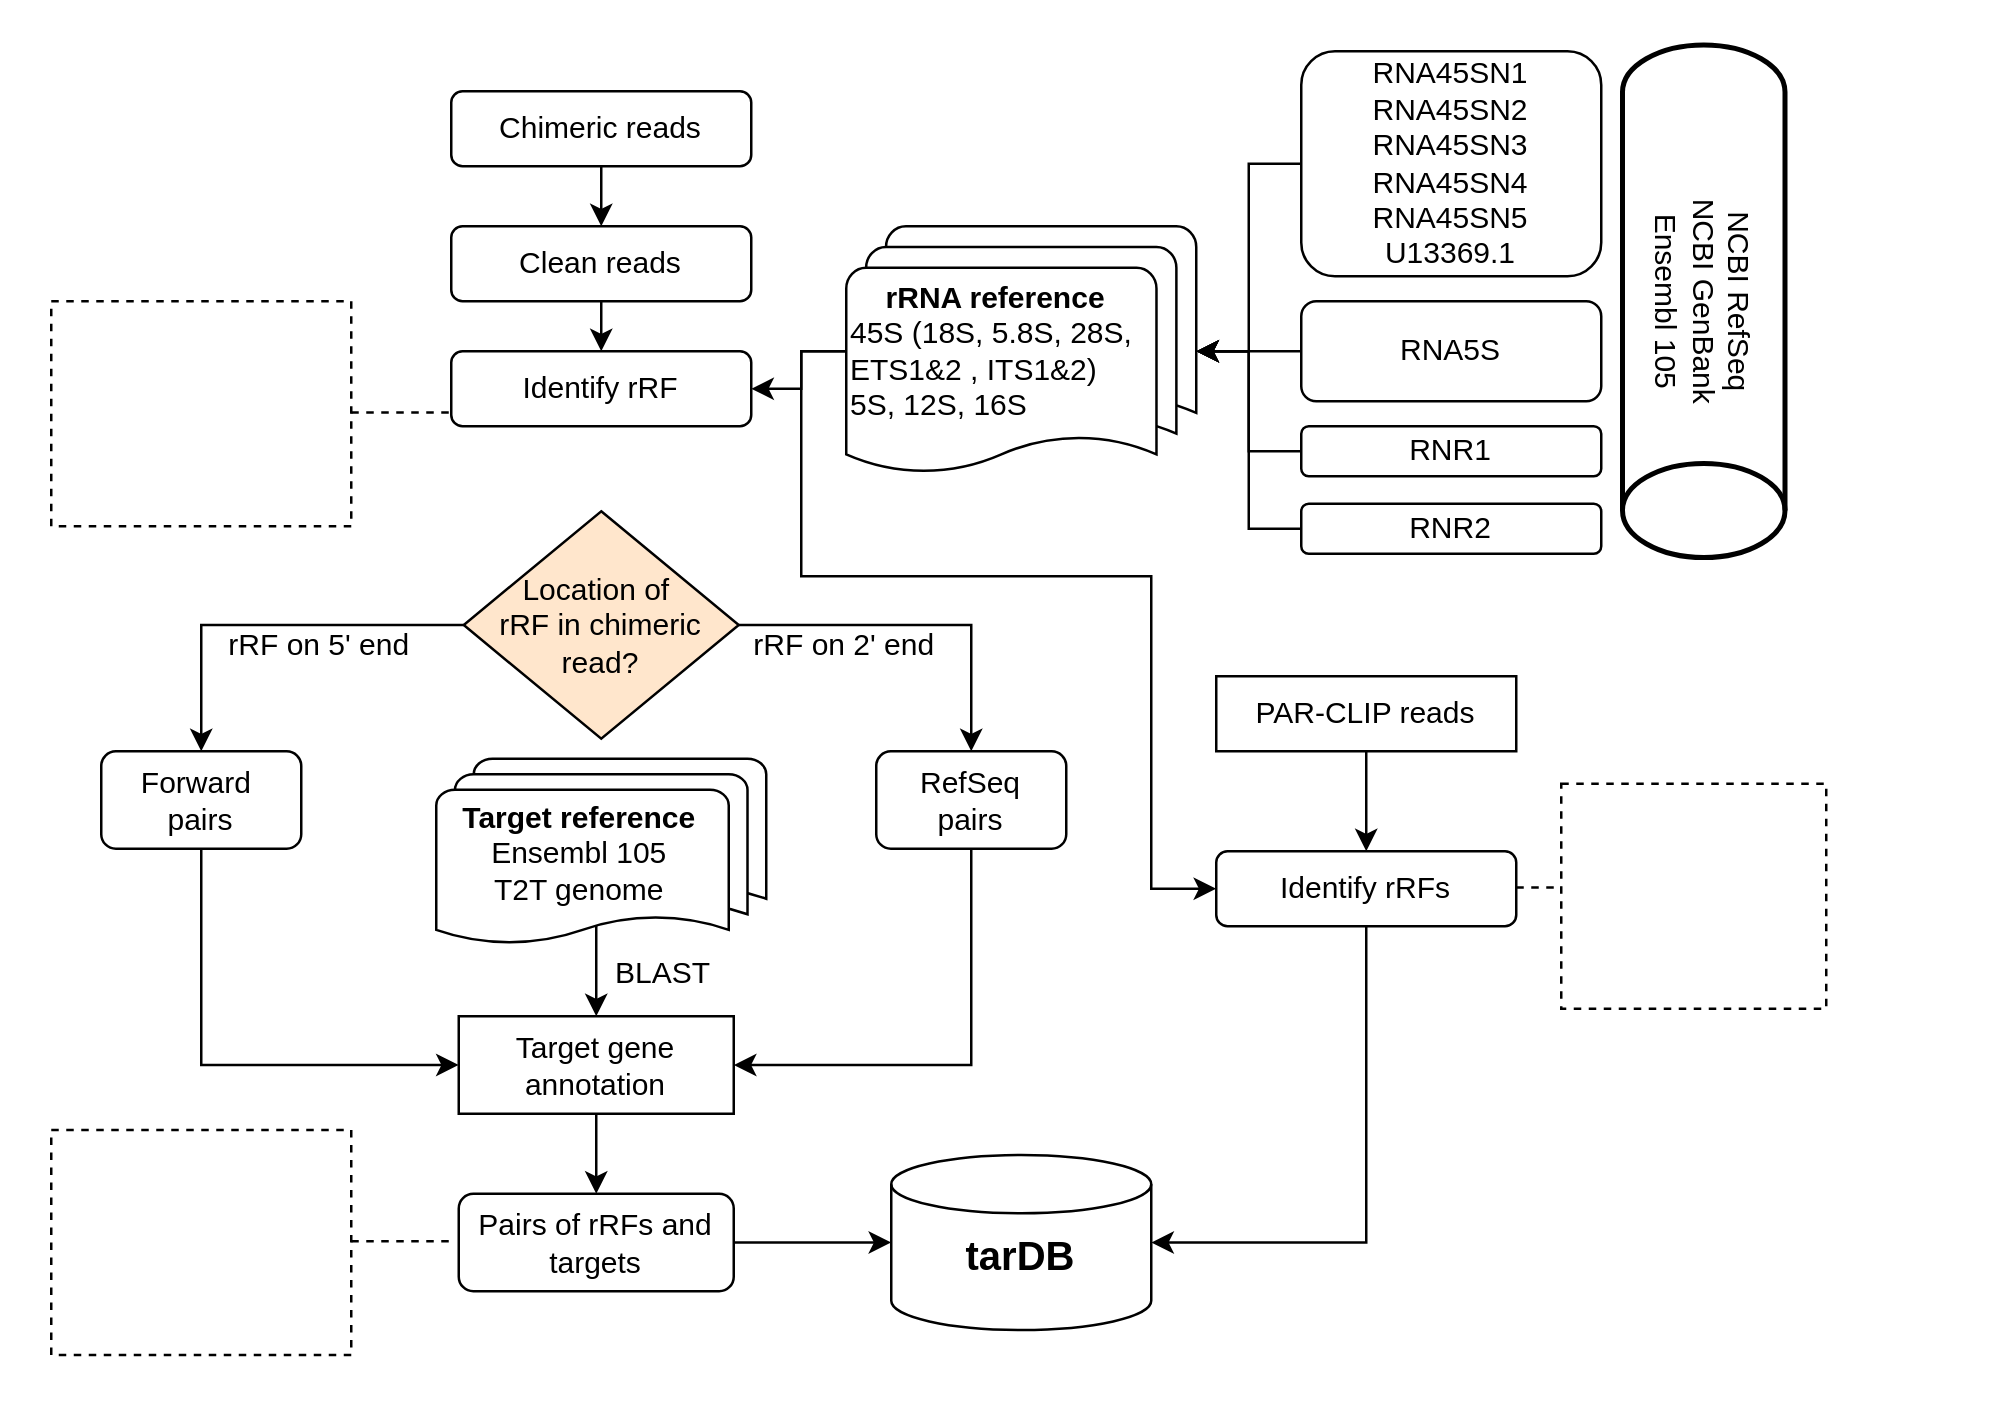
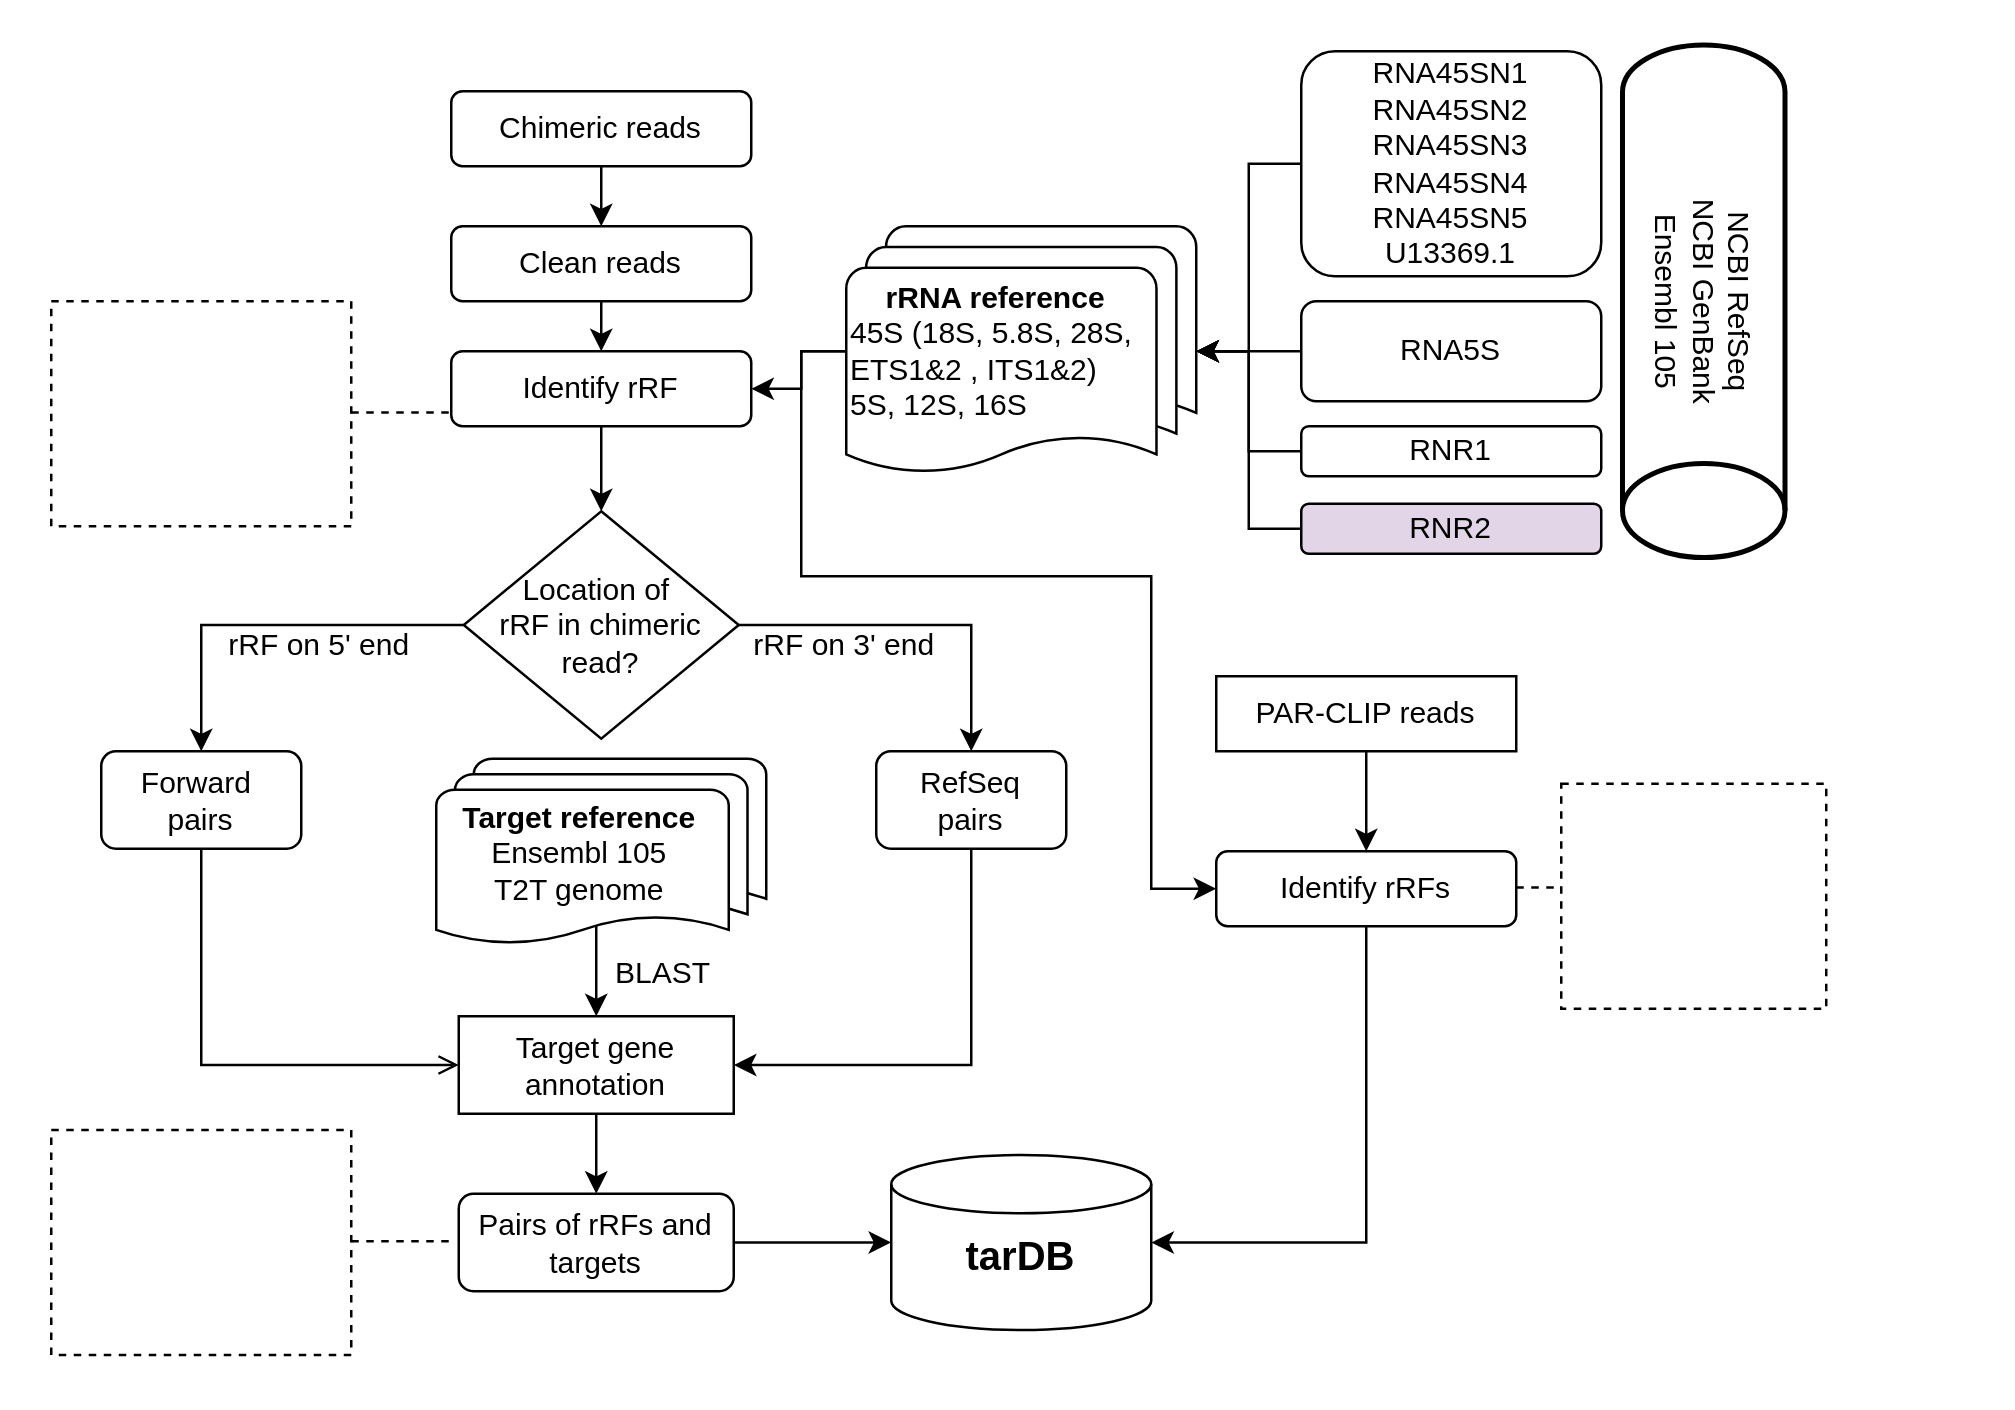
edge "Identify rRF" -> "Location of rRF in chimeric read?": added
node "RNR2": fillcolor #ffffff -> #e1d5e7
node "Location of rRF in chimeric read?": fillcolor #ffe6cc -> #ffffff
node "rRF on 2' end": label "rRF on 2' end" -> "rRF on 3' end"
edge "Forward pairs" -> "Target gene annotation": arrowhead classic -> open
